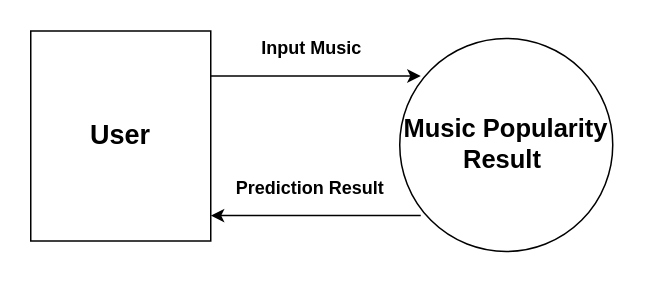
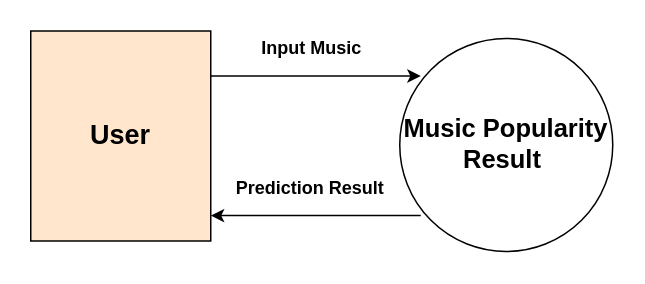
node "User": fillcolor #ffffff -> #ffe6cc
